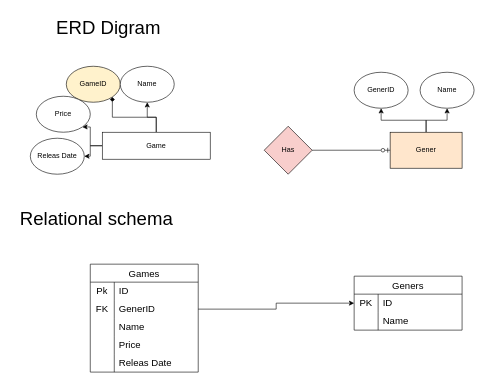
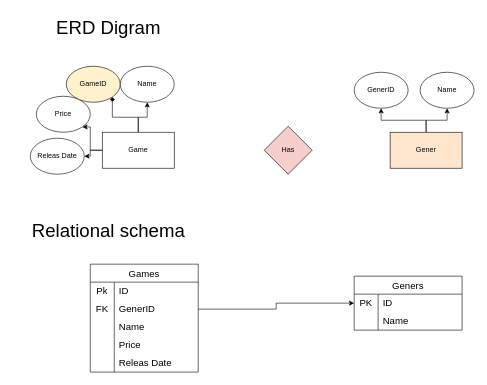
node "Game": size 108x27 -> 72x36
edge "Has" -> "Gener": removed
node "Relational schema": moved (96, 219) -> (108, 231)
